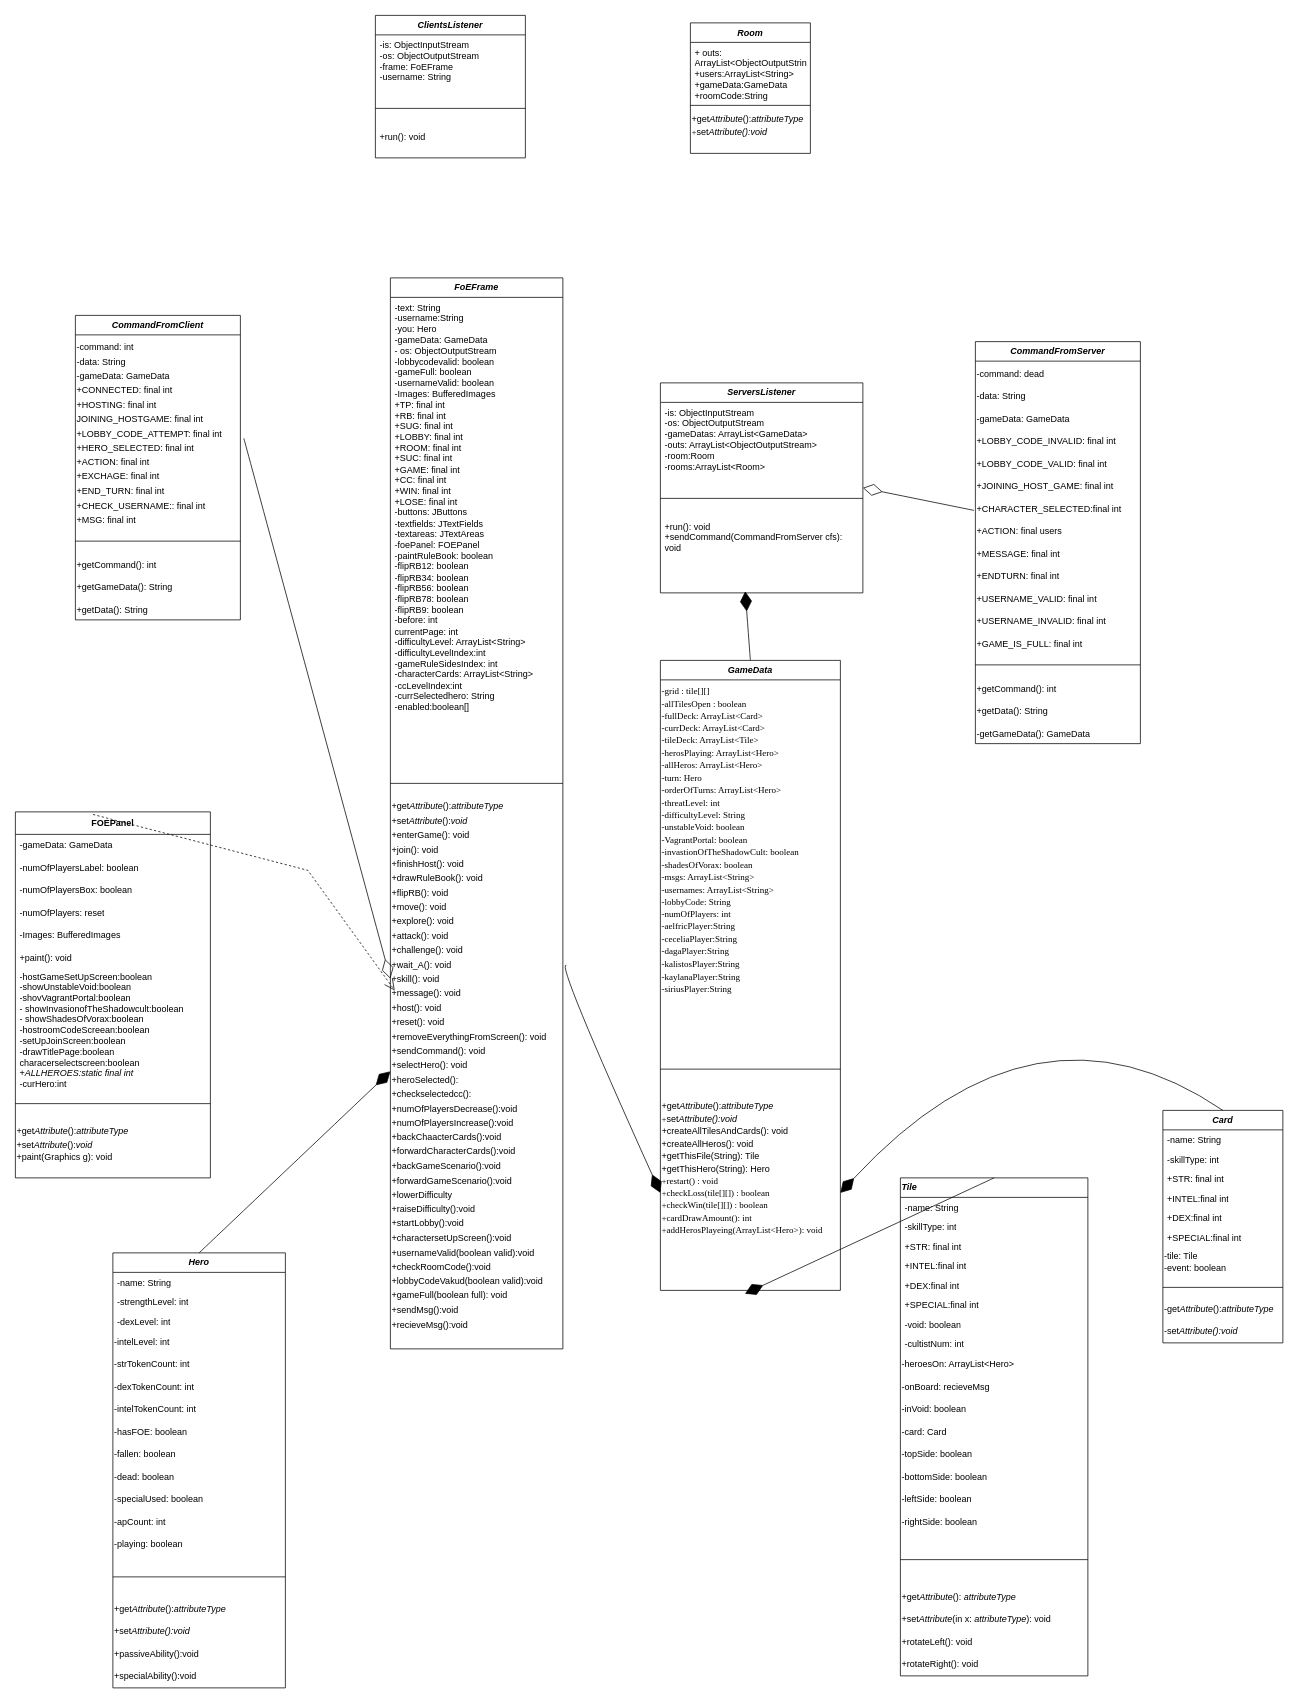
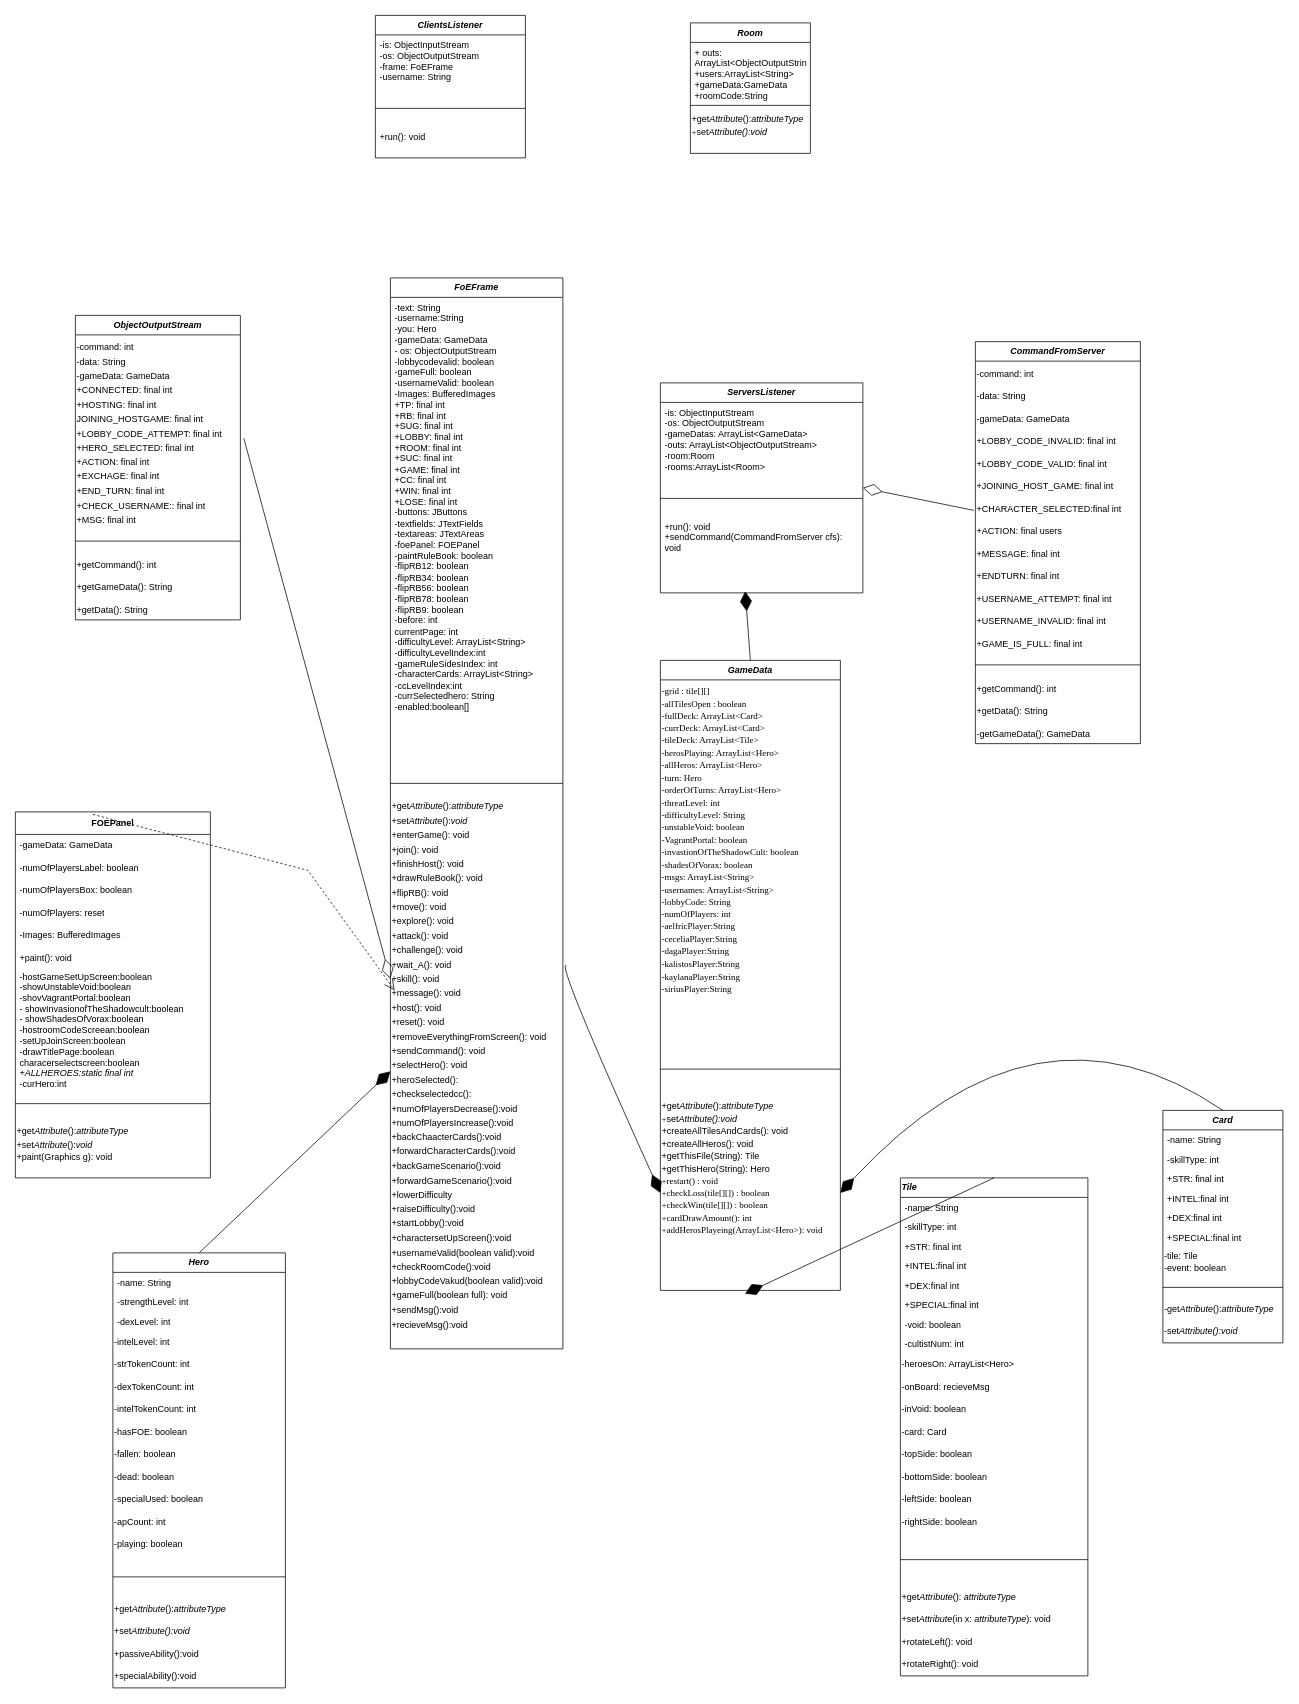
node "CommandFromClient": label "CommandFromClient" -> "ObjectOutputStream"
node "-command: dead": label "-command: dead" -> "-command: int"
node "+USERNAME_VALID: final int": label "+USERNAME_VALID: final int" -> "+USERNAME_ATTEMPT: final int"
